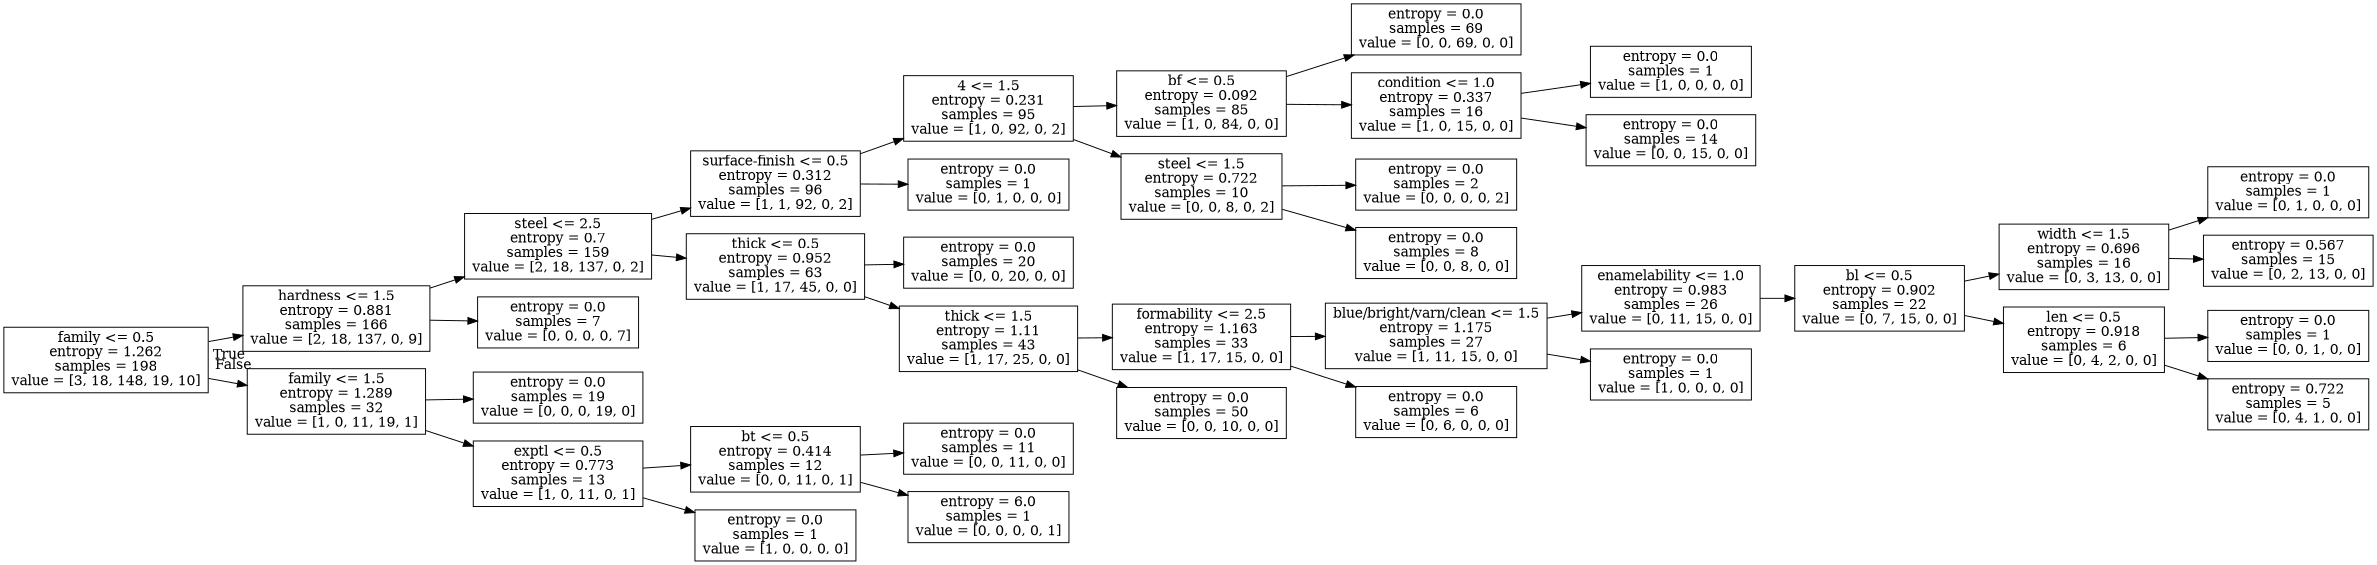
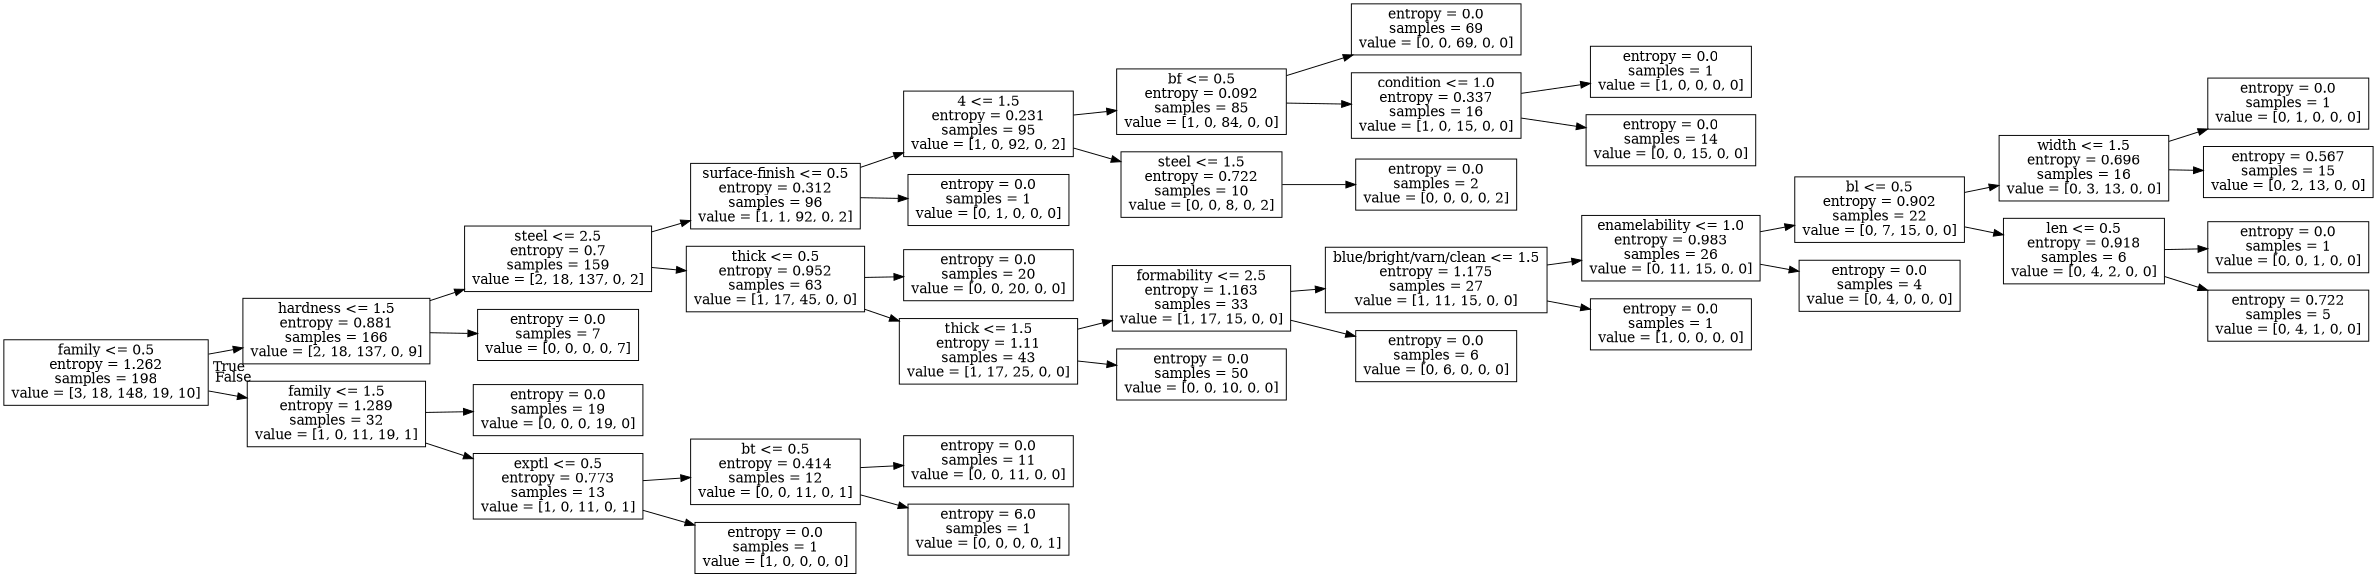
node "entropy = 0.0 samples = 8 value = [0, 0, 8, 0, 0]": removed
node "entropy = 0.0 samples = 4 value = [0, 4, 0, 0, 0]": added
